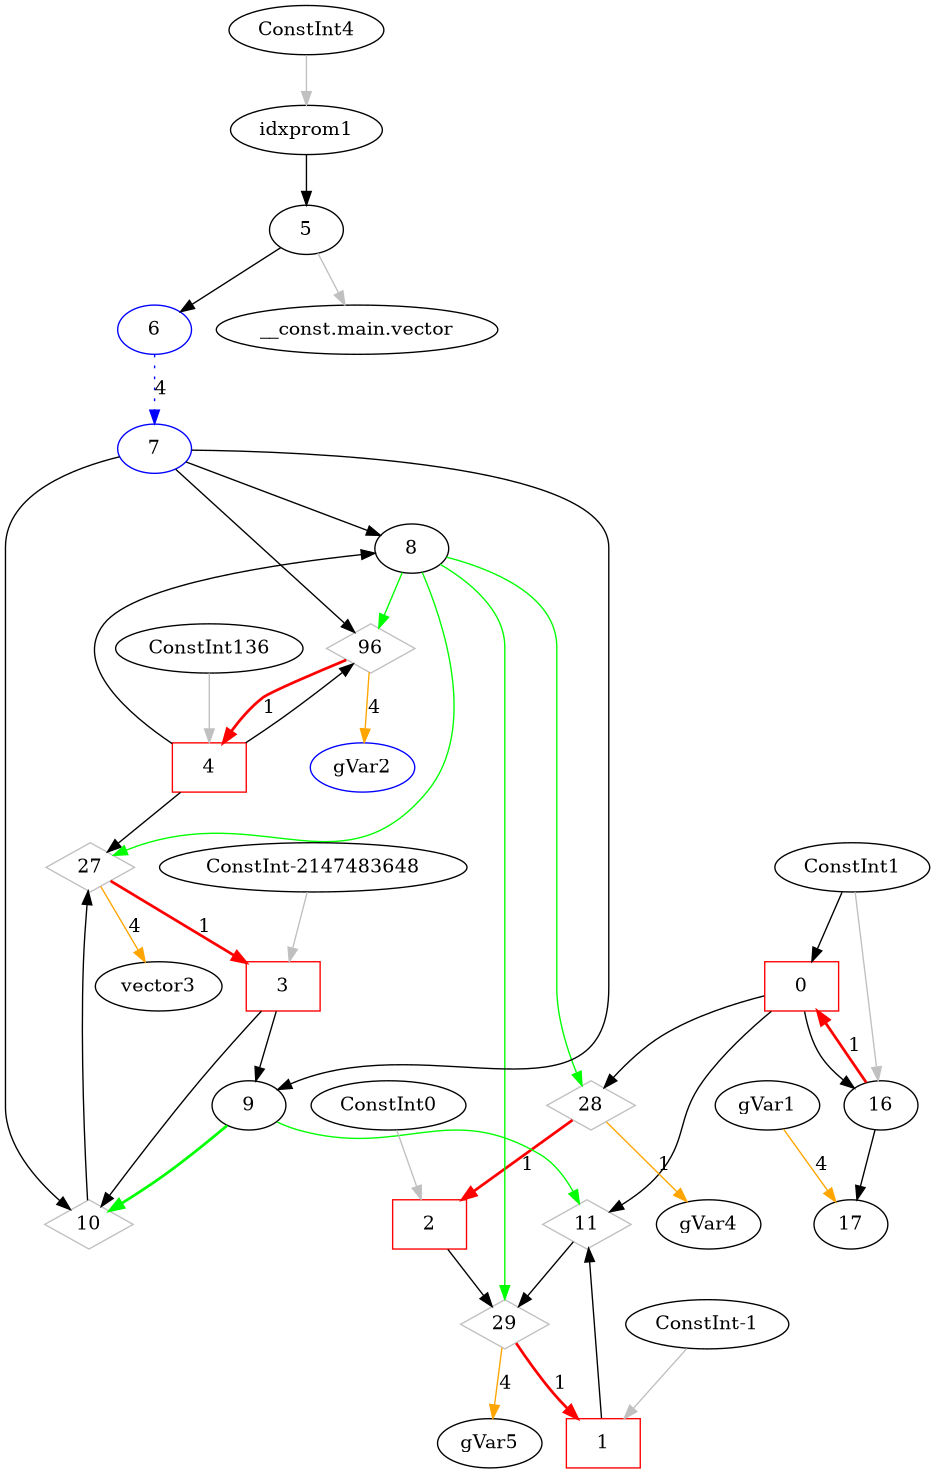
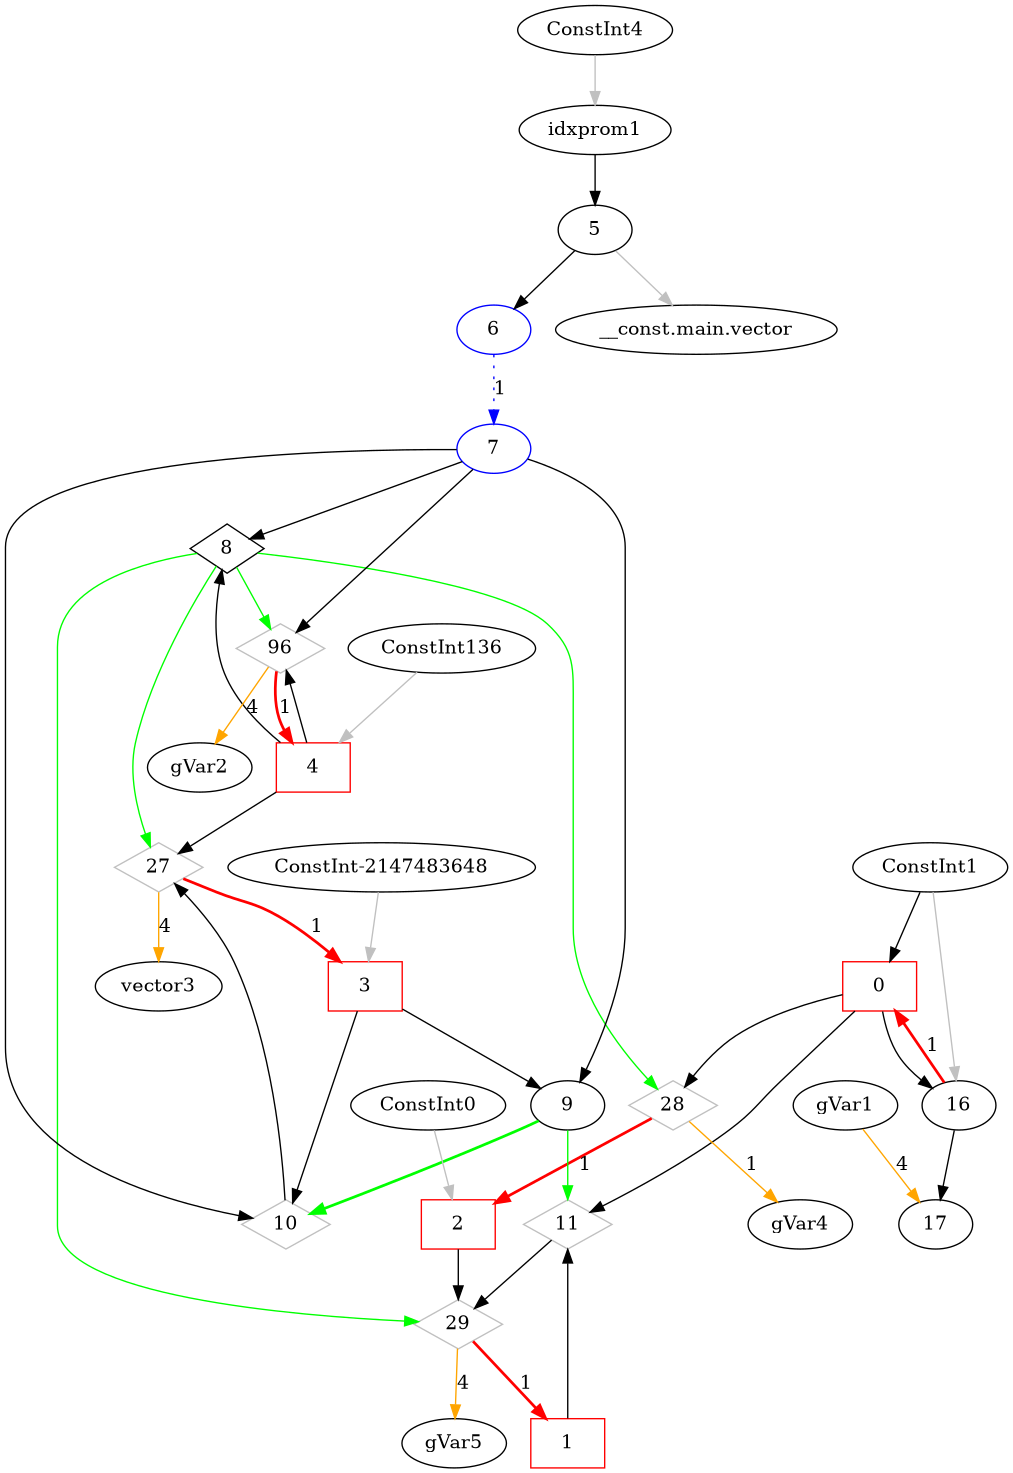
edge "6" -> "7": label "4" -> "1"
node "8": shape ellipse -> diamond
node "gVar2": color blue -> black
node "ConstInt-1": removed
